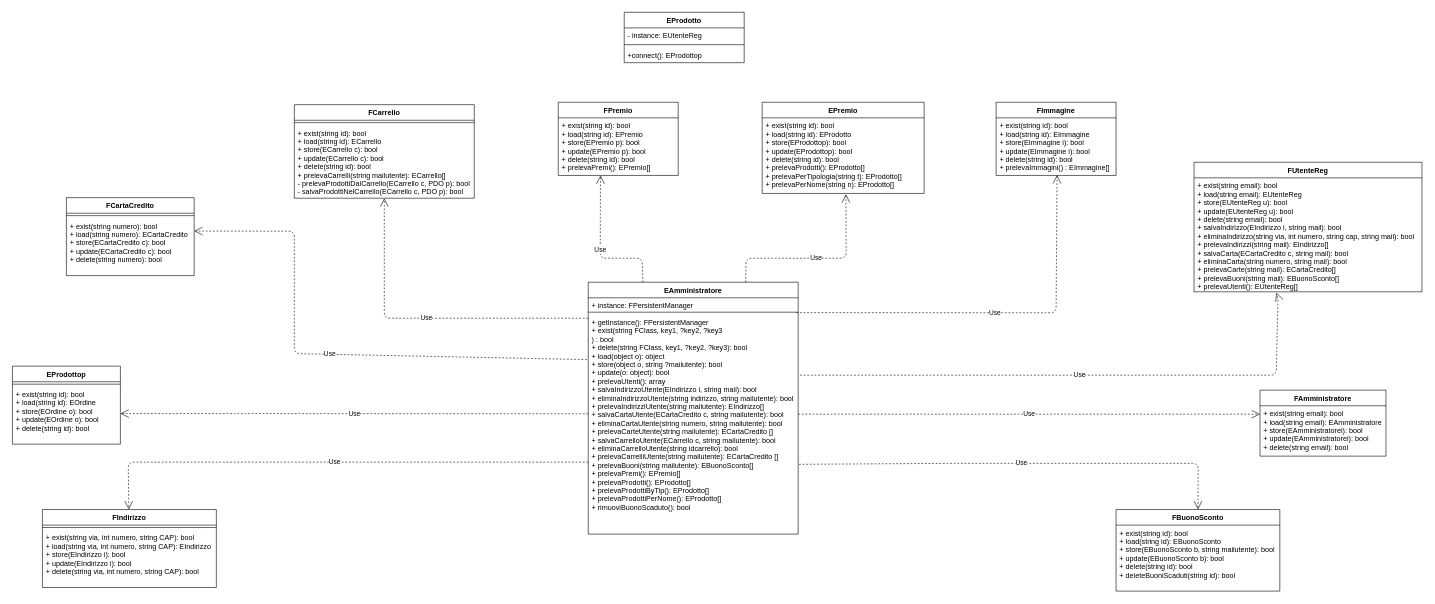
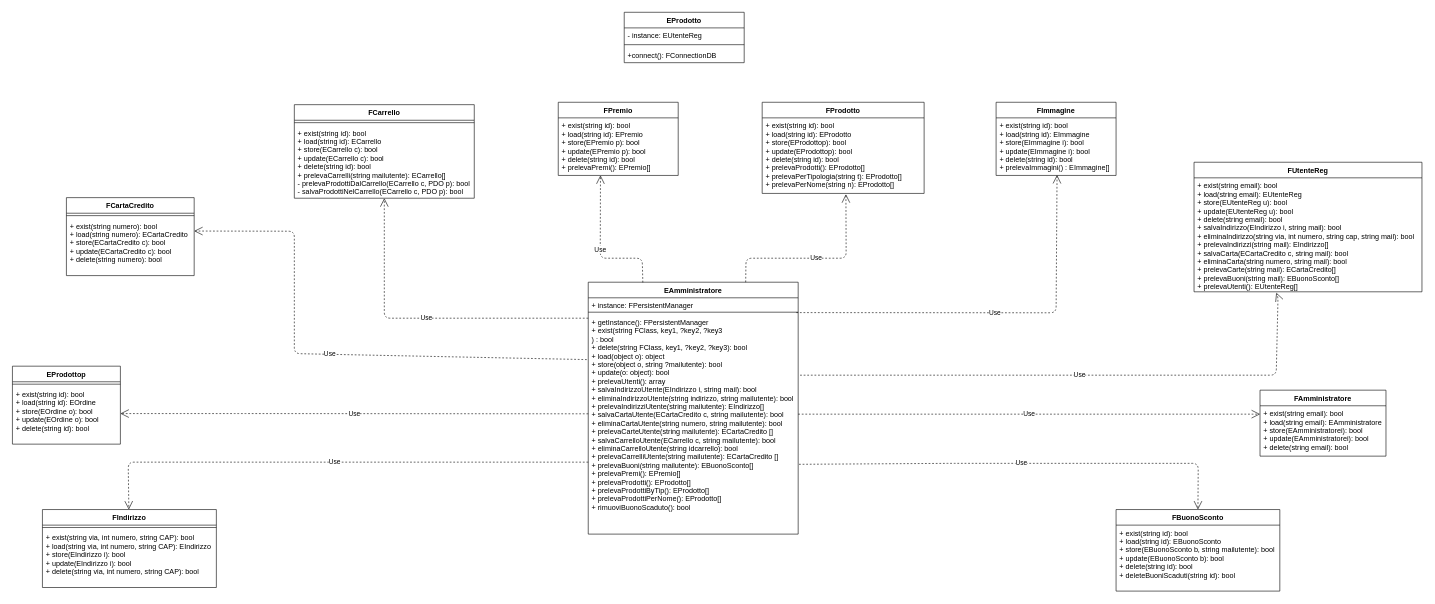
node "+connect(): EProdottop": label "+connect(): EProdottop" -> "+connect(): FConnectionDB"
node "EPremio": label "EPremio" -> "FProdotto"
